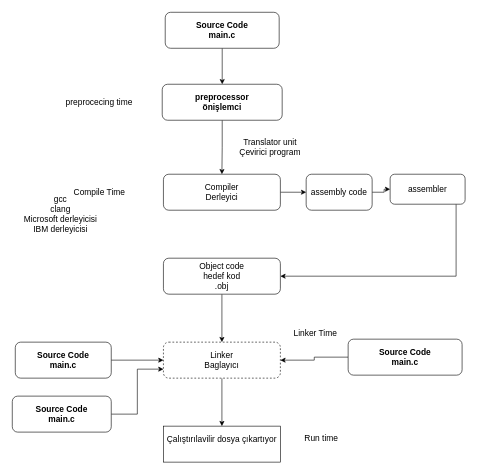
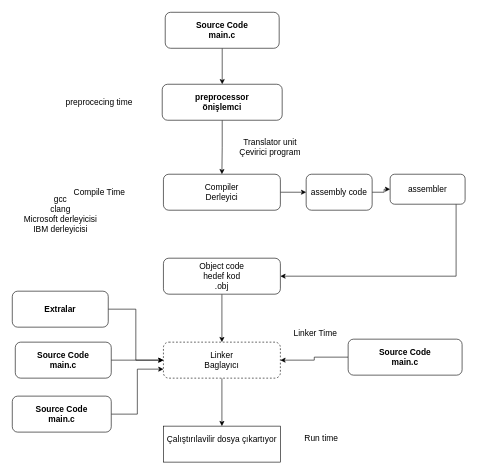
node "Extralar": added
edge "Extralar" -> "Linker Baglayıcı": added
